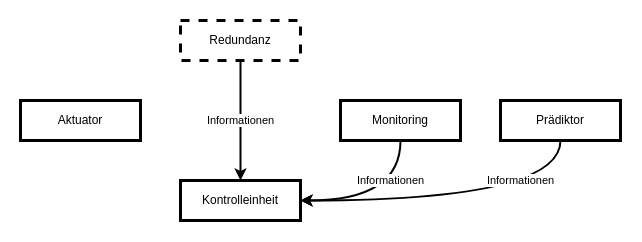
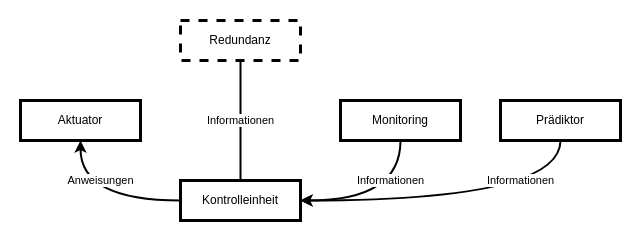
edge "Redundanz" -> "Kontrolleinheit": arrowhead classic -> none
edge "Kontrolleinheit" -> "Aktuator": added, label "Anweisungen"
